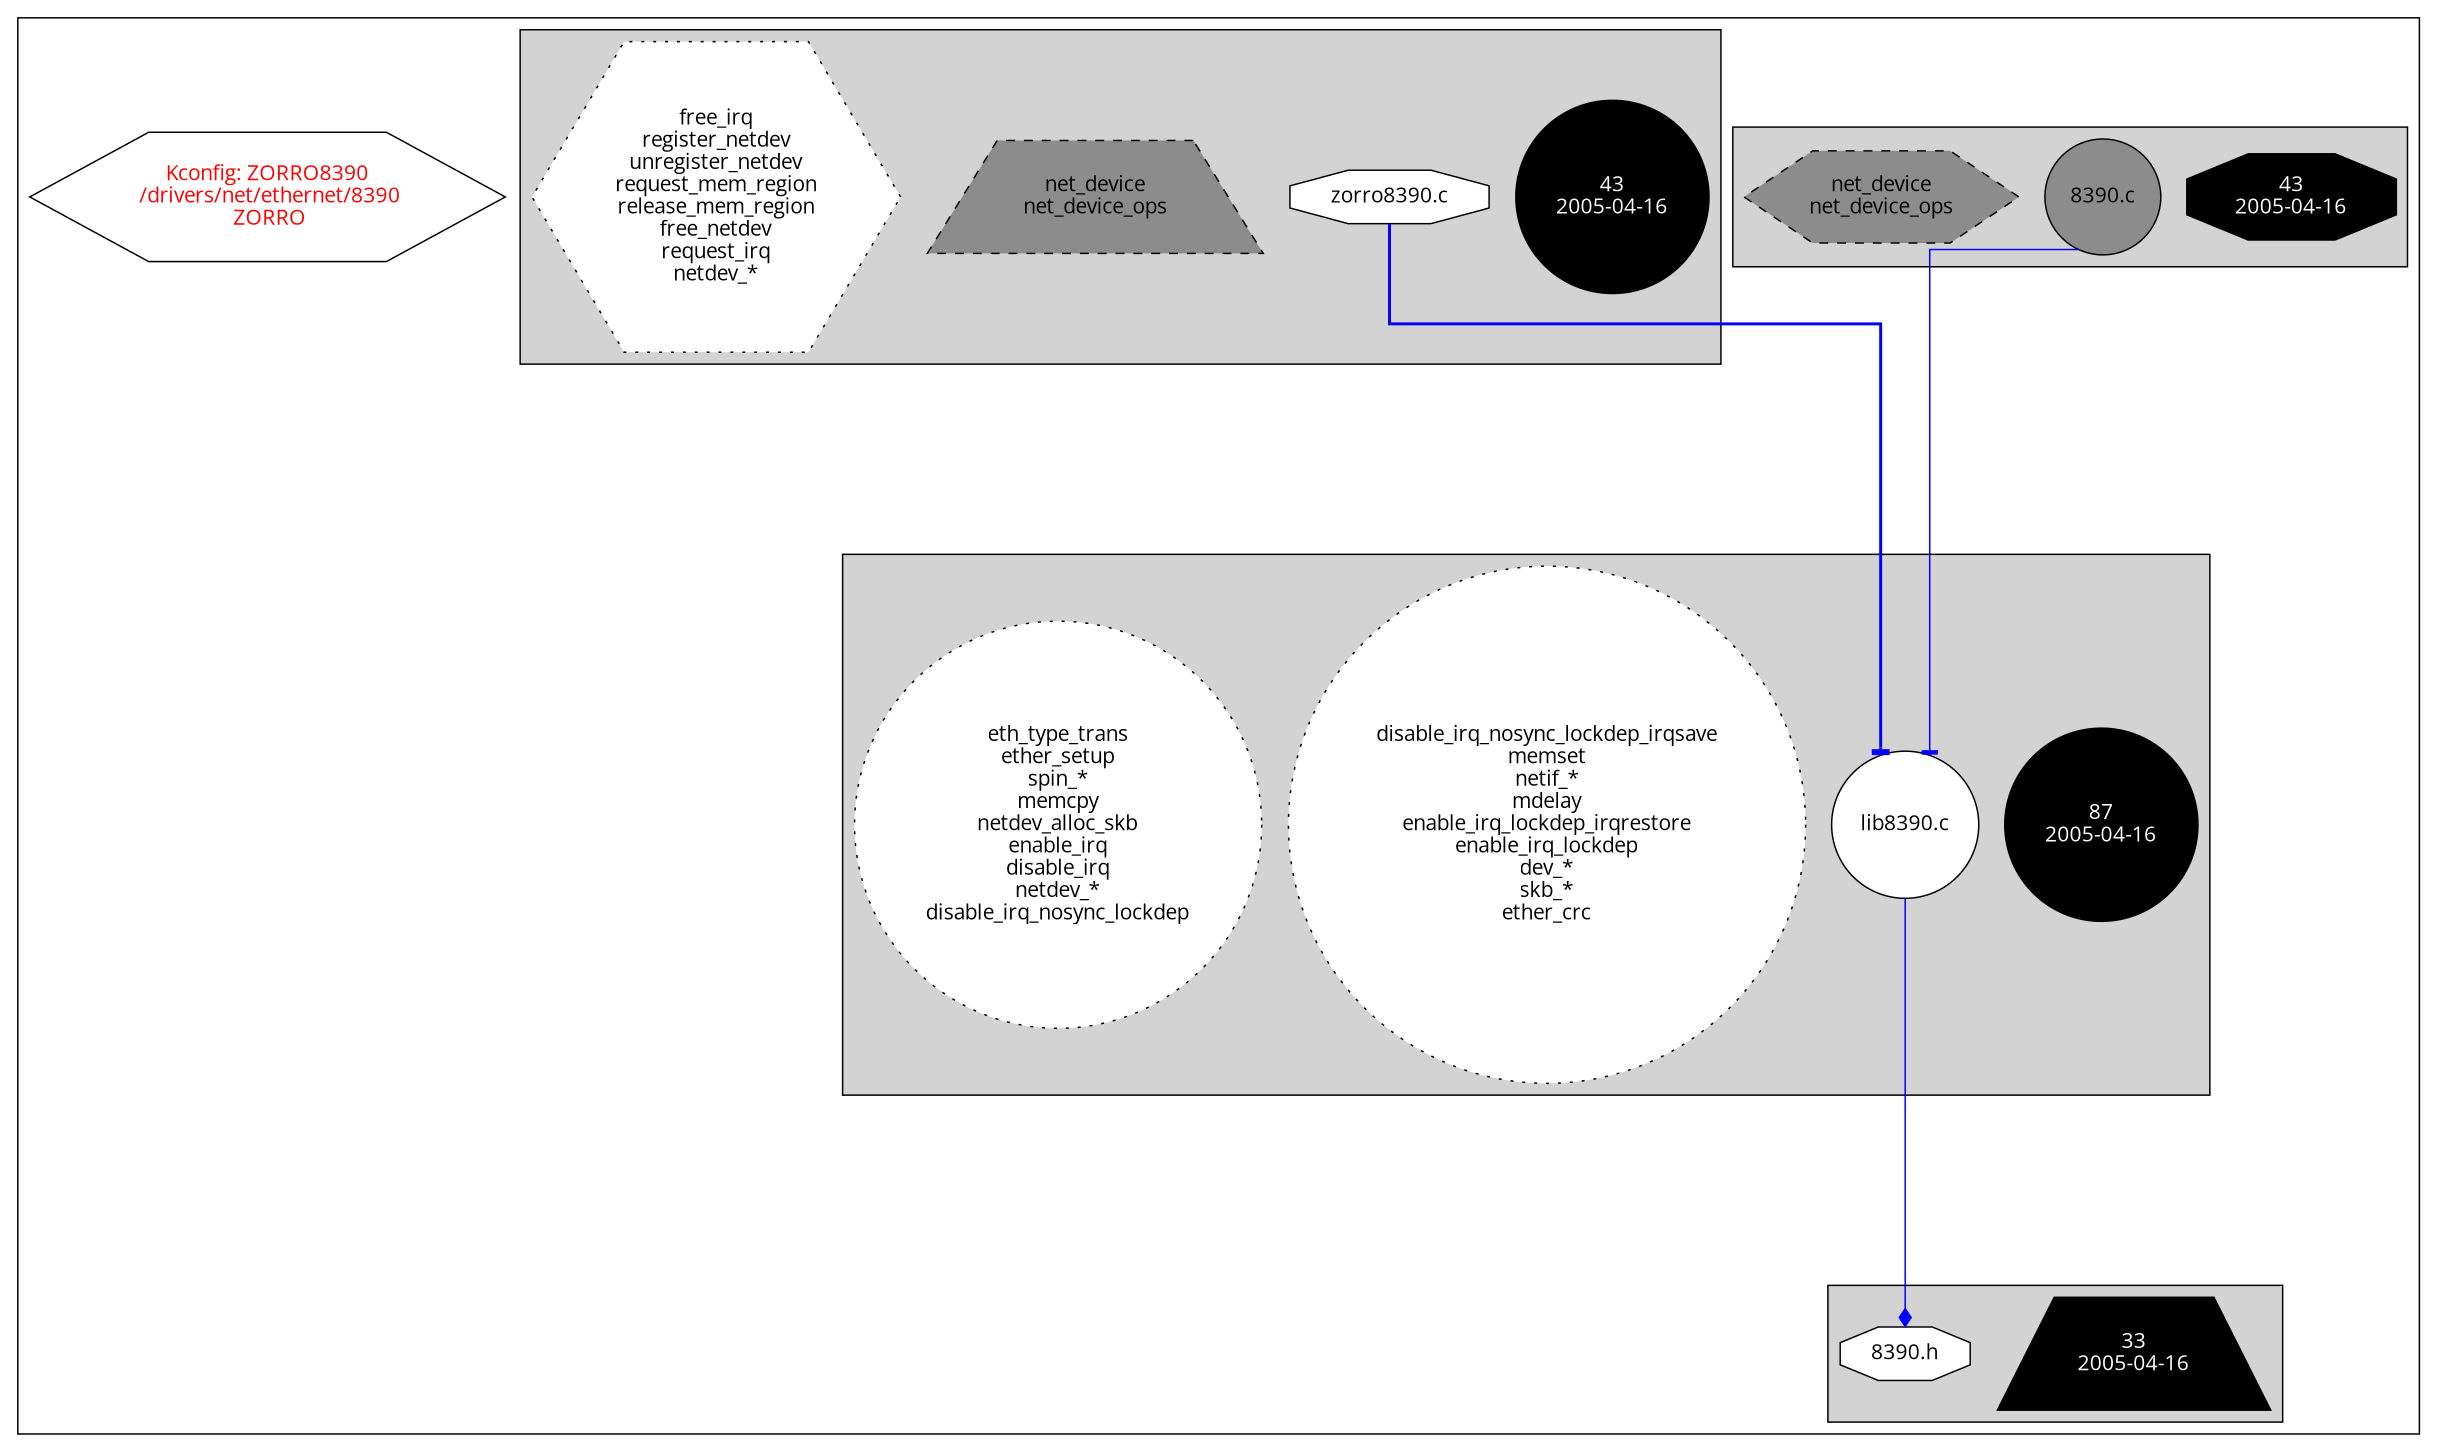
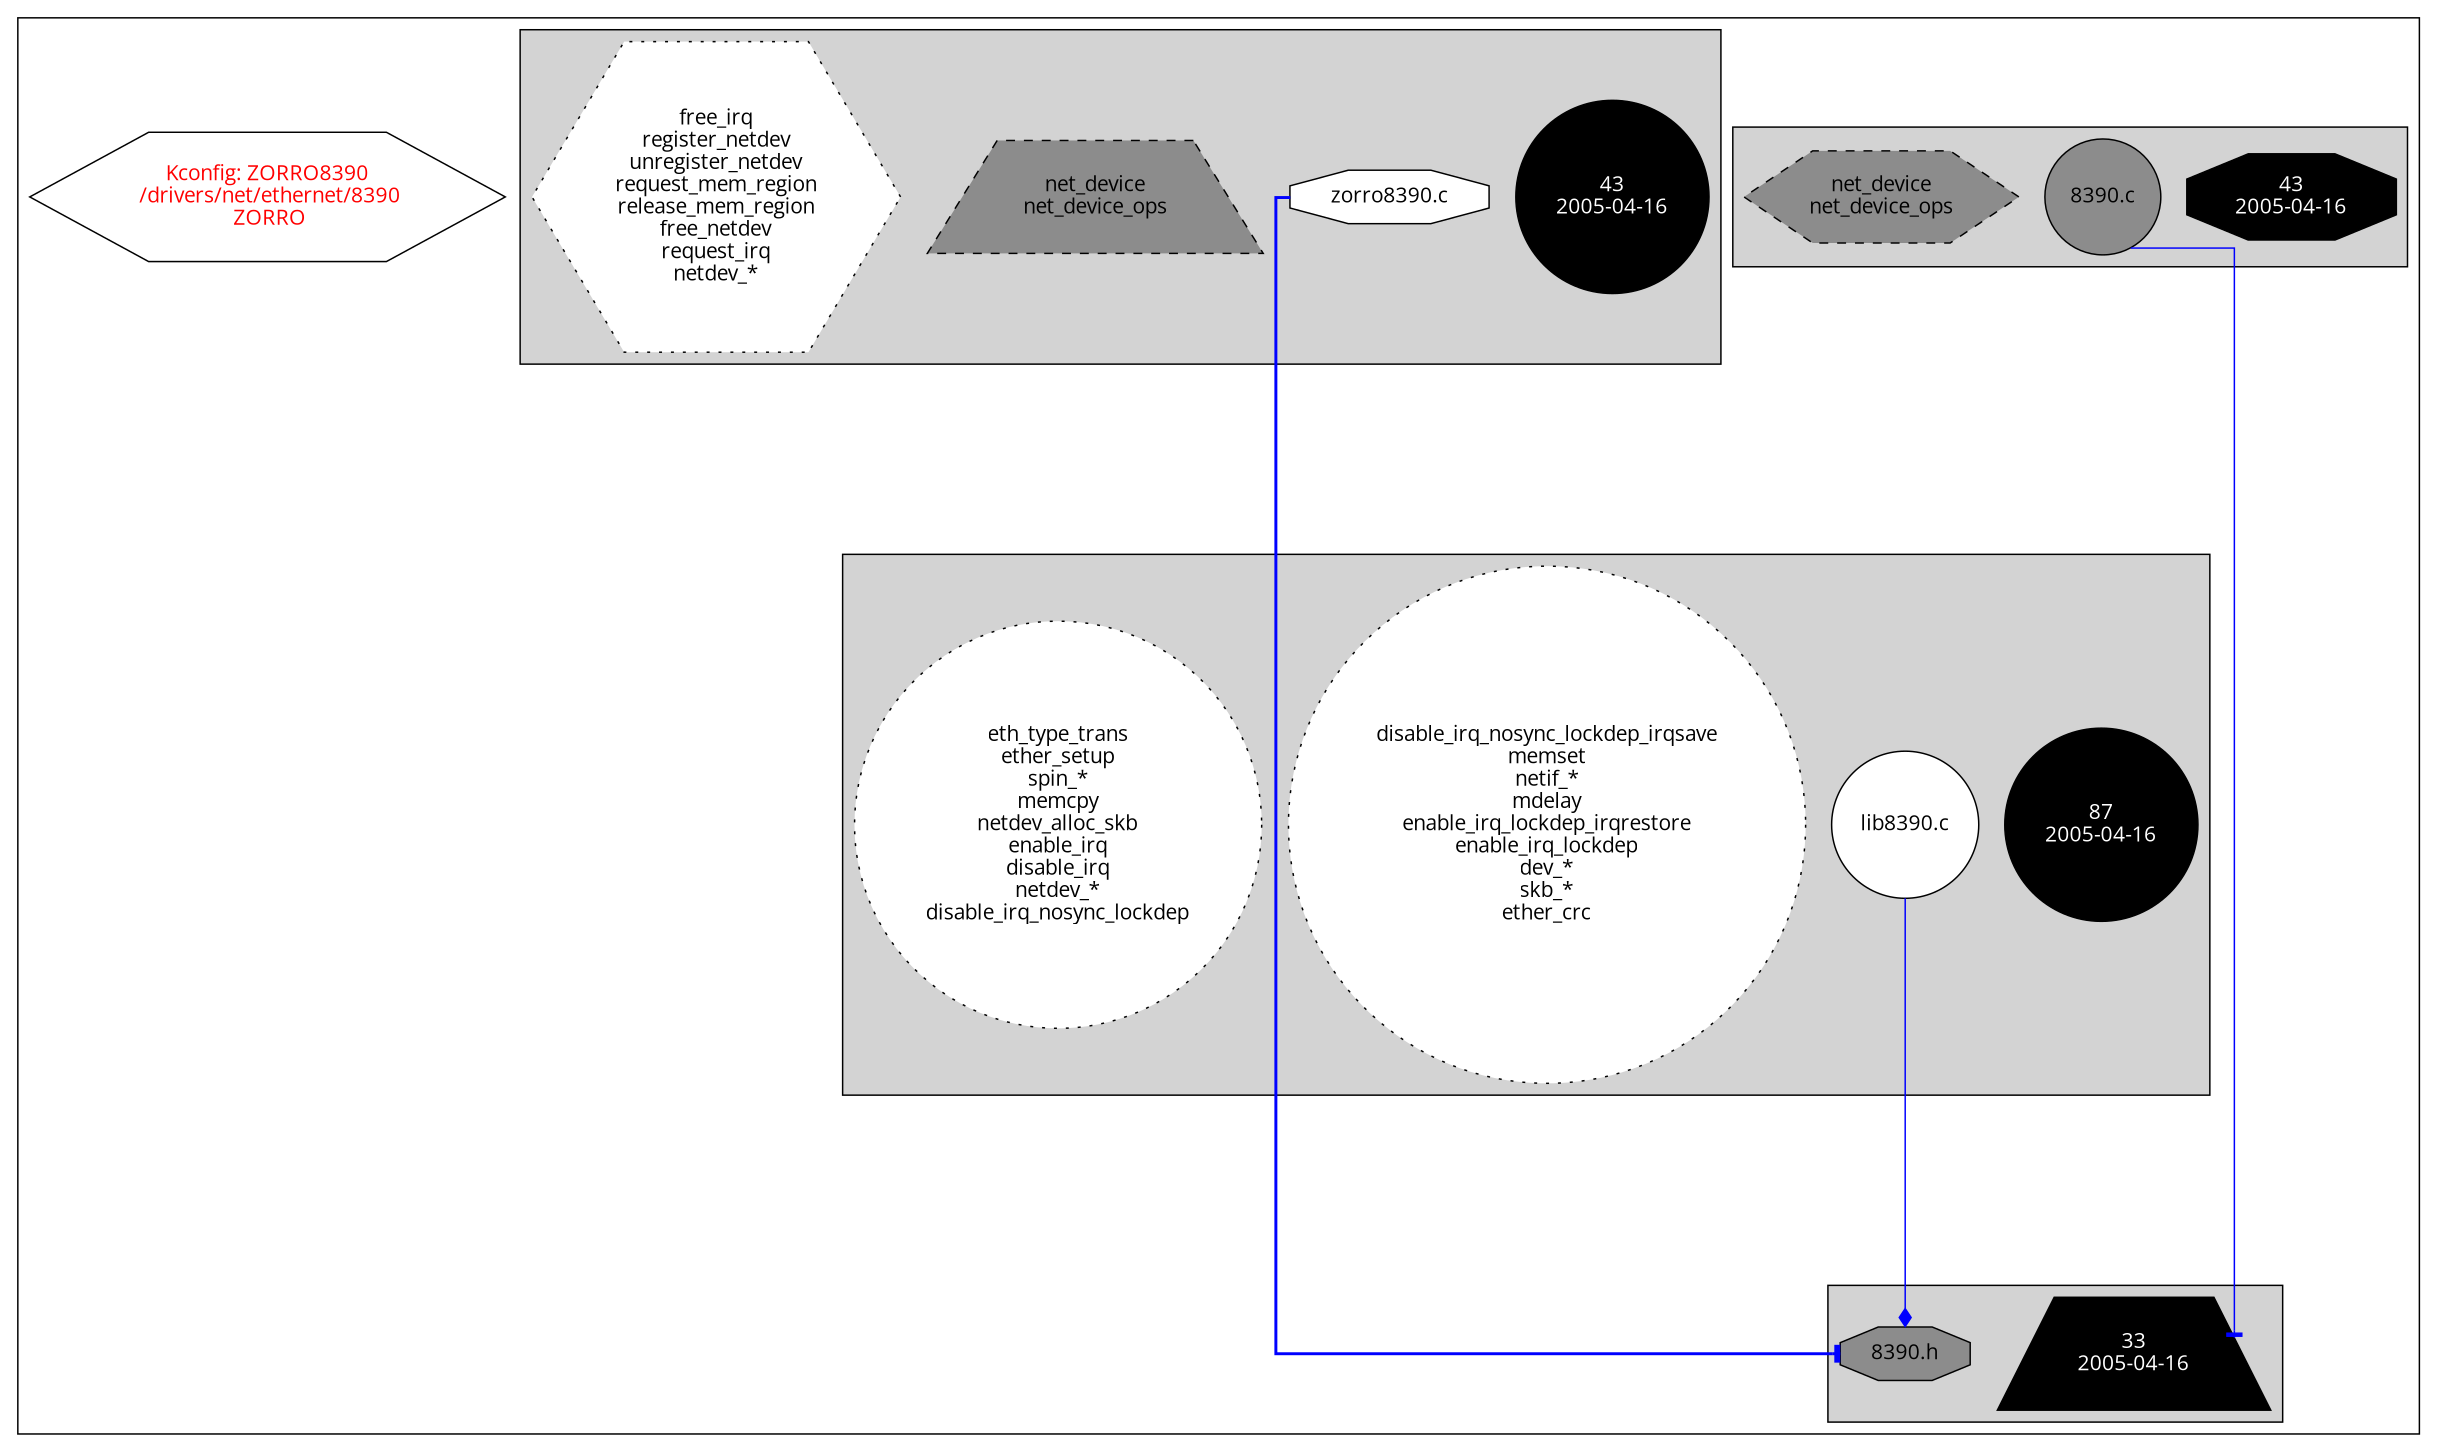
edge "zorro8390.c" -> "lib8390.c": now "zorro8390.c" -> "8390.h"
edge "8390.c" -> "lib8390.c": now "8390.c" -> "33 2005-04-16"
node "8390.h": fillcolor white -> grey55
